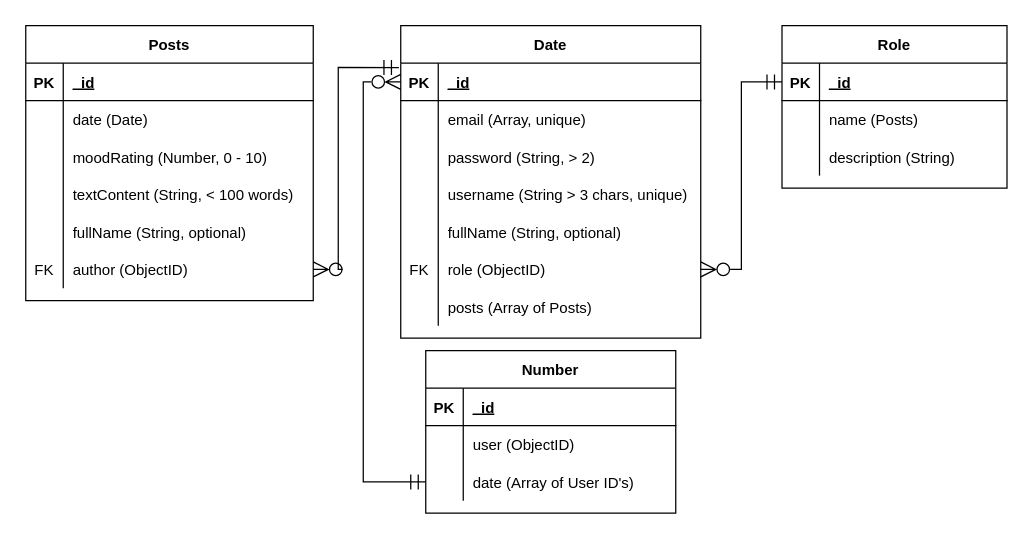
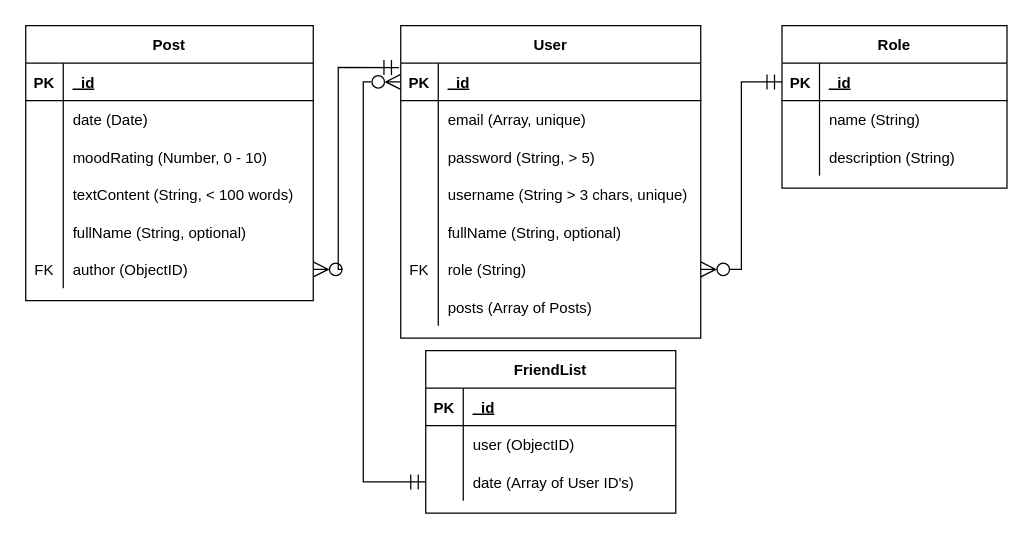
node "Posts": label "Posts" -> "Post"
node "Date": label "Date" -> "User"
node "name (Posts)": label "name (Posts)" -> "name (String)"
node "password (String, > 2)": label "password (String, > 2)" -> "password (String, > 5)"
node "role (ObjectID)": label "role (ObjectID)" -> "role (String)"
node "Number": label "Number" -> "FriendList"
